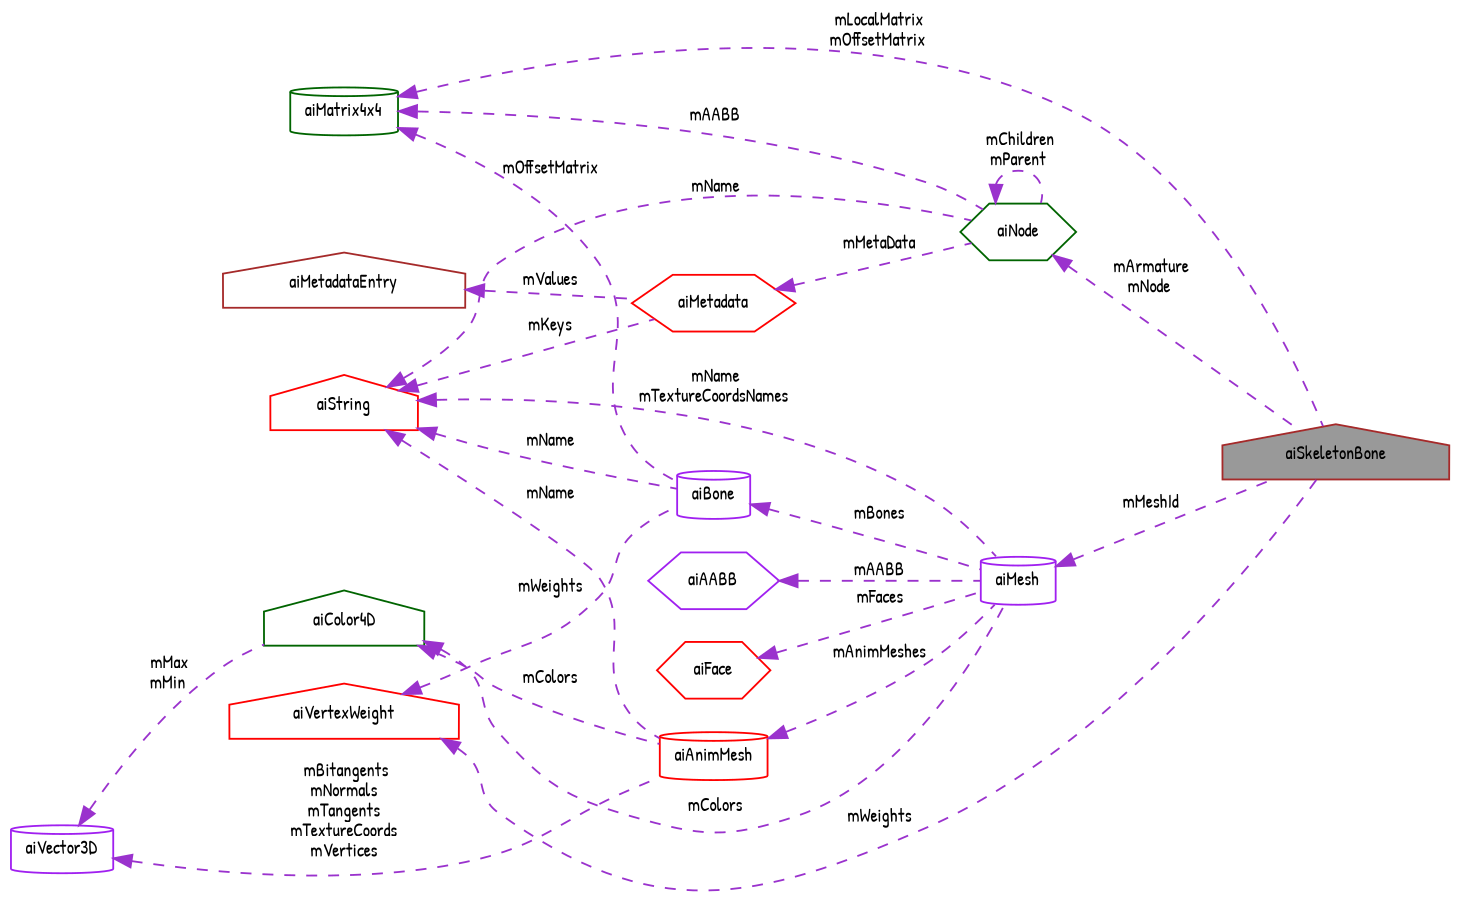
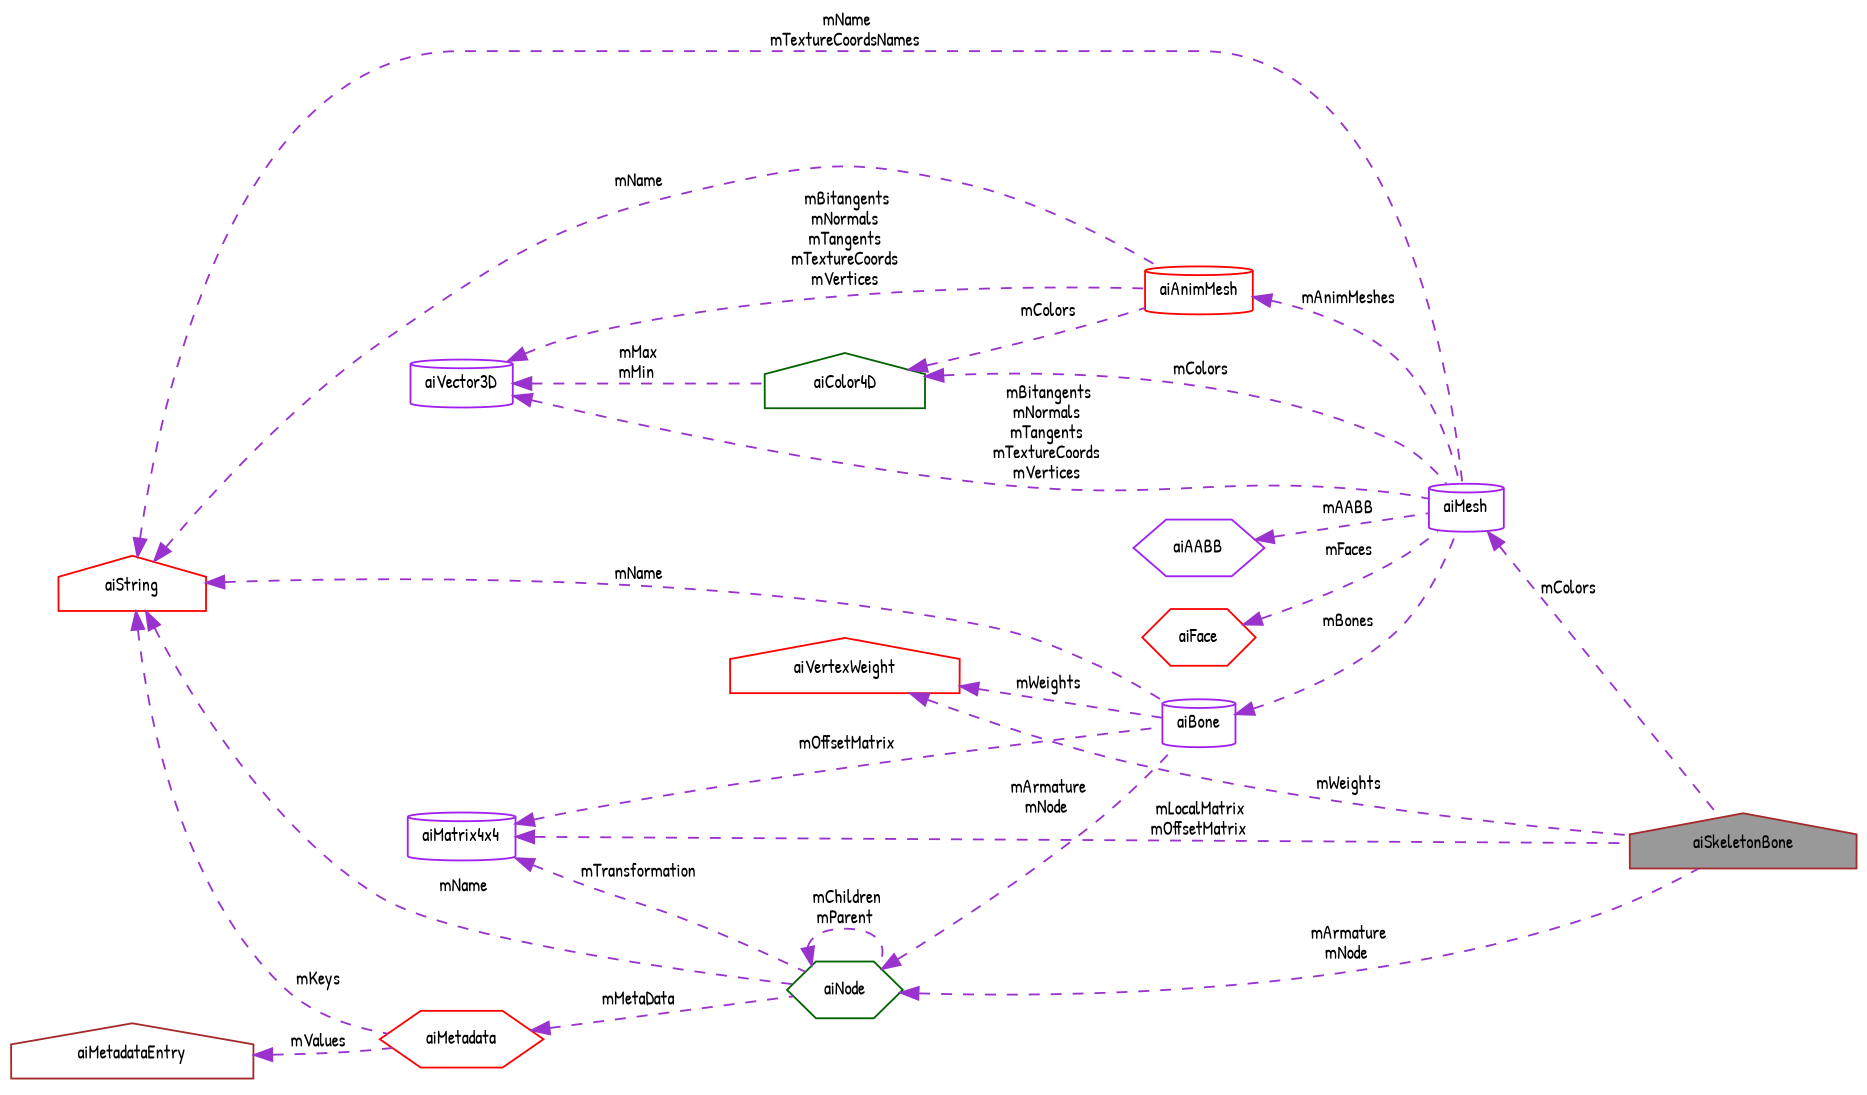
node "aiMatrix4x4": color darkgreen -> purple
edge "aiNode" -> "aiMatrix4x4": label " mAABB" -> " mTransformation"
edge "aiMesh" -> "aiVector3D": added, label "mBitangents mNormals mTangents mTextureCoords mVertices"
edge "aiSkeletonBone" -> "aiMesh": label " mMeshId" -> " mColors"
edge "aiBone" -> "aiNode": added, label "mArmature mNode"
